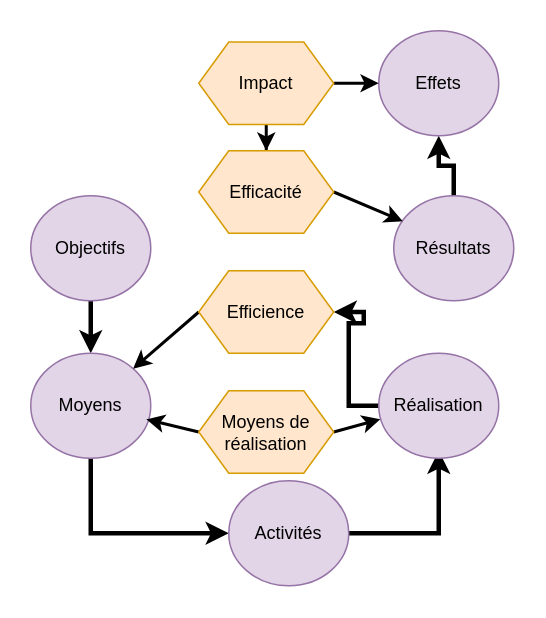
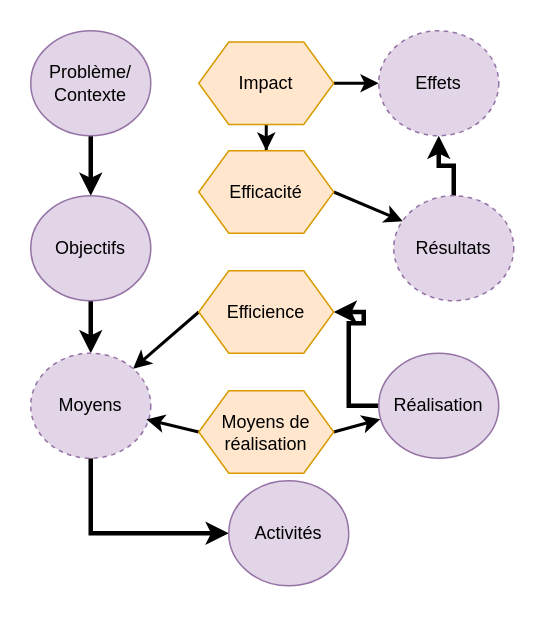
node "Problème/ Contexte": added
node "Effets": style solid -> dashed
edge "Problème/ Contexte" -> "Objectifs": added
node "Résultats": style solid -> dashed
node "Moyens": style solid -> dashed
edge "Activités" -> "Réalisation": removed
